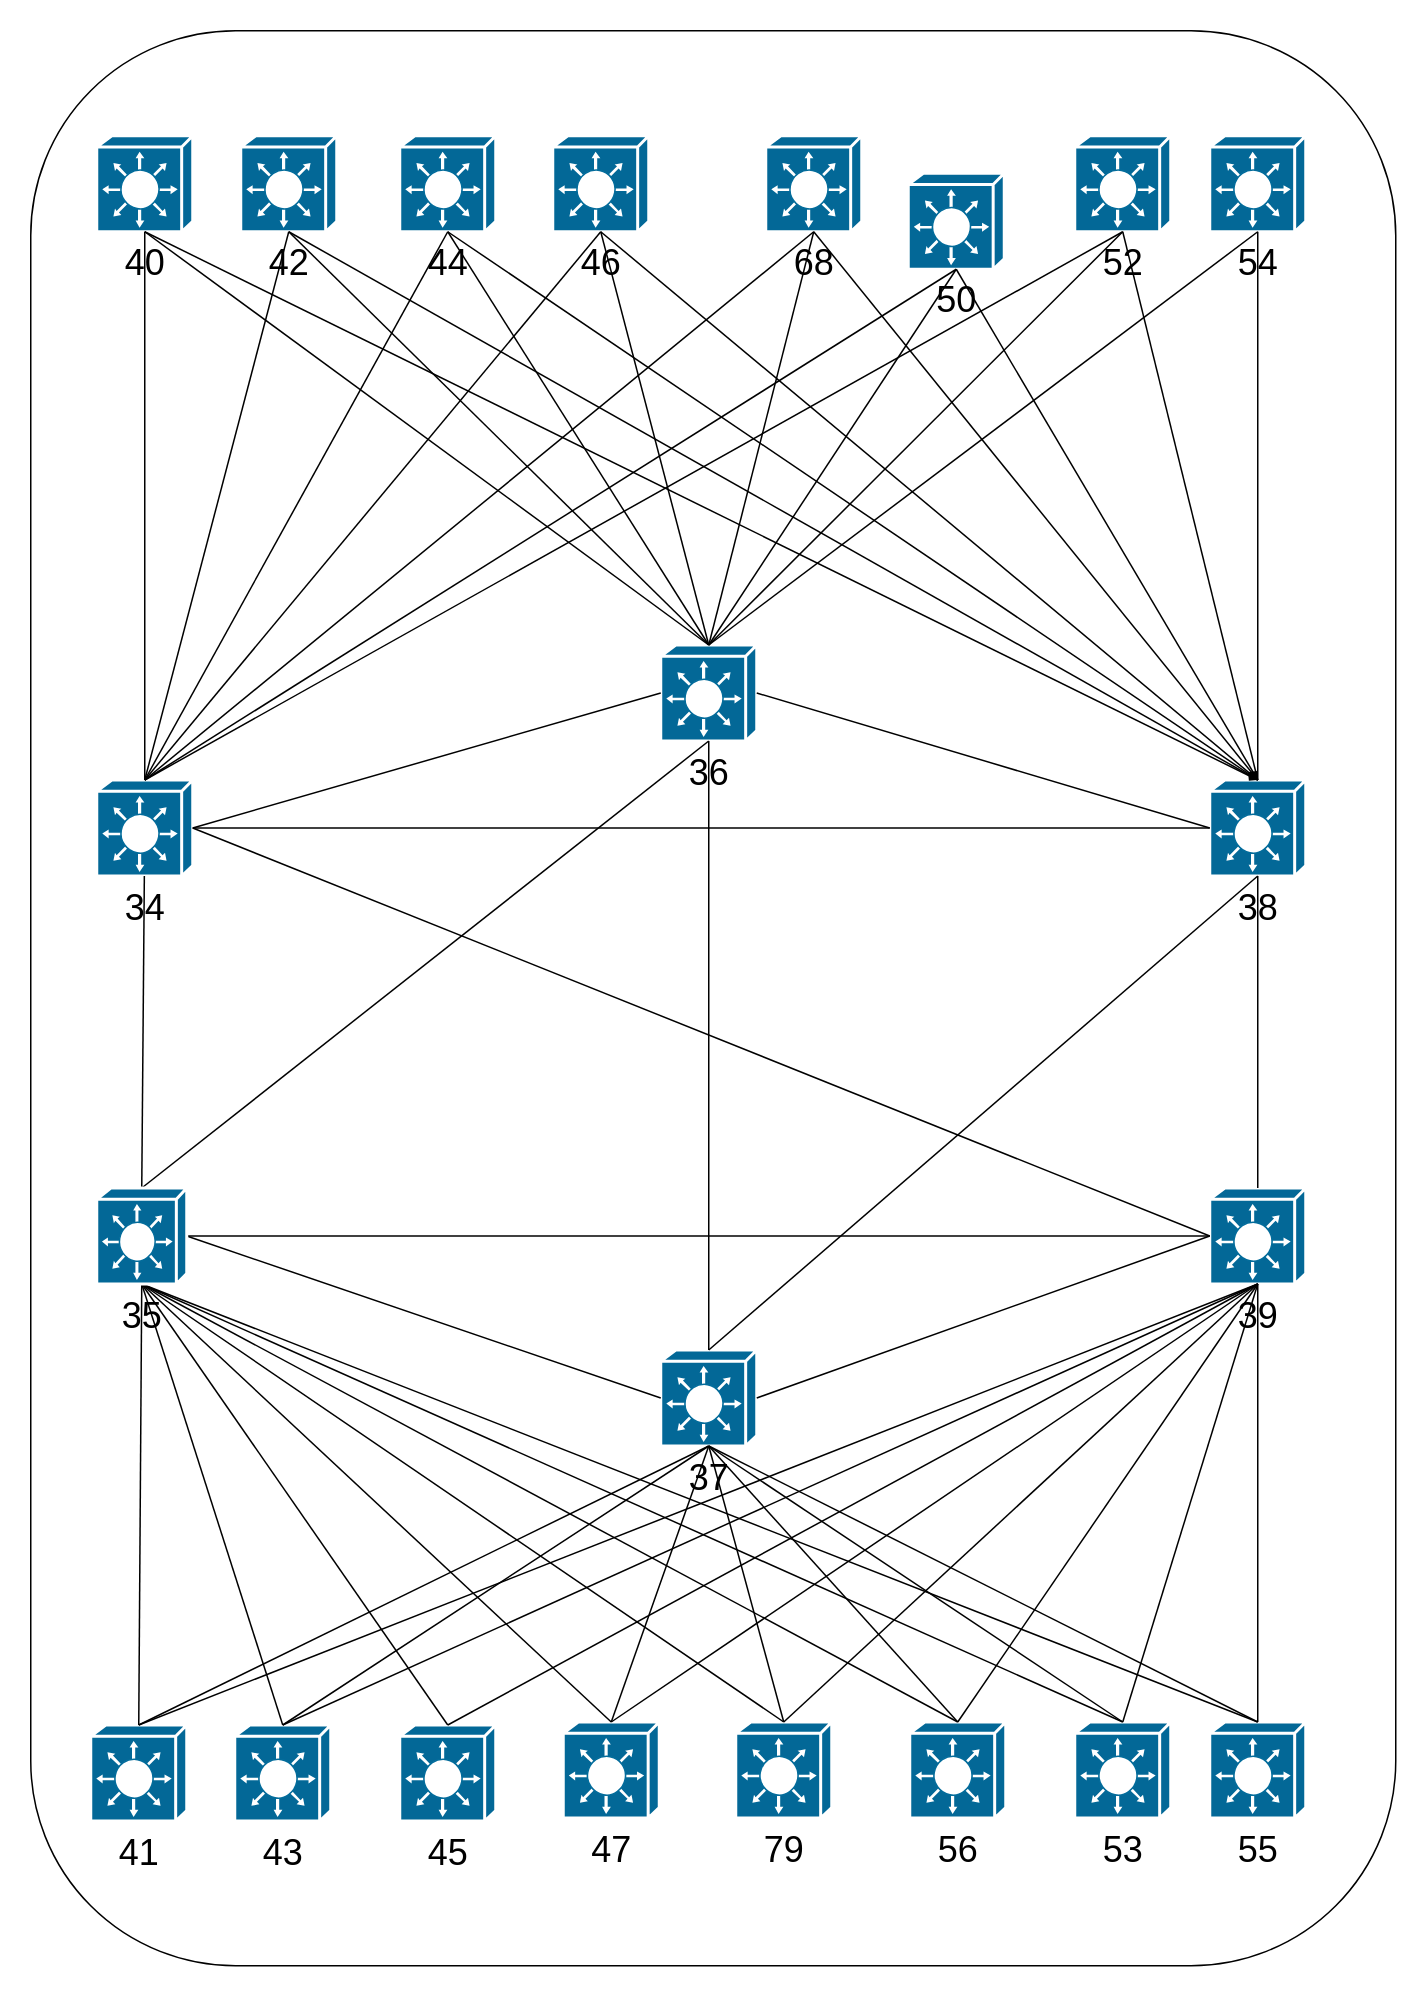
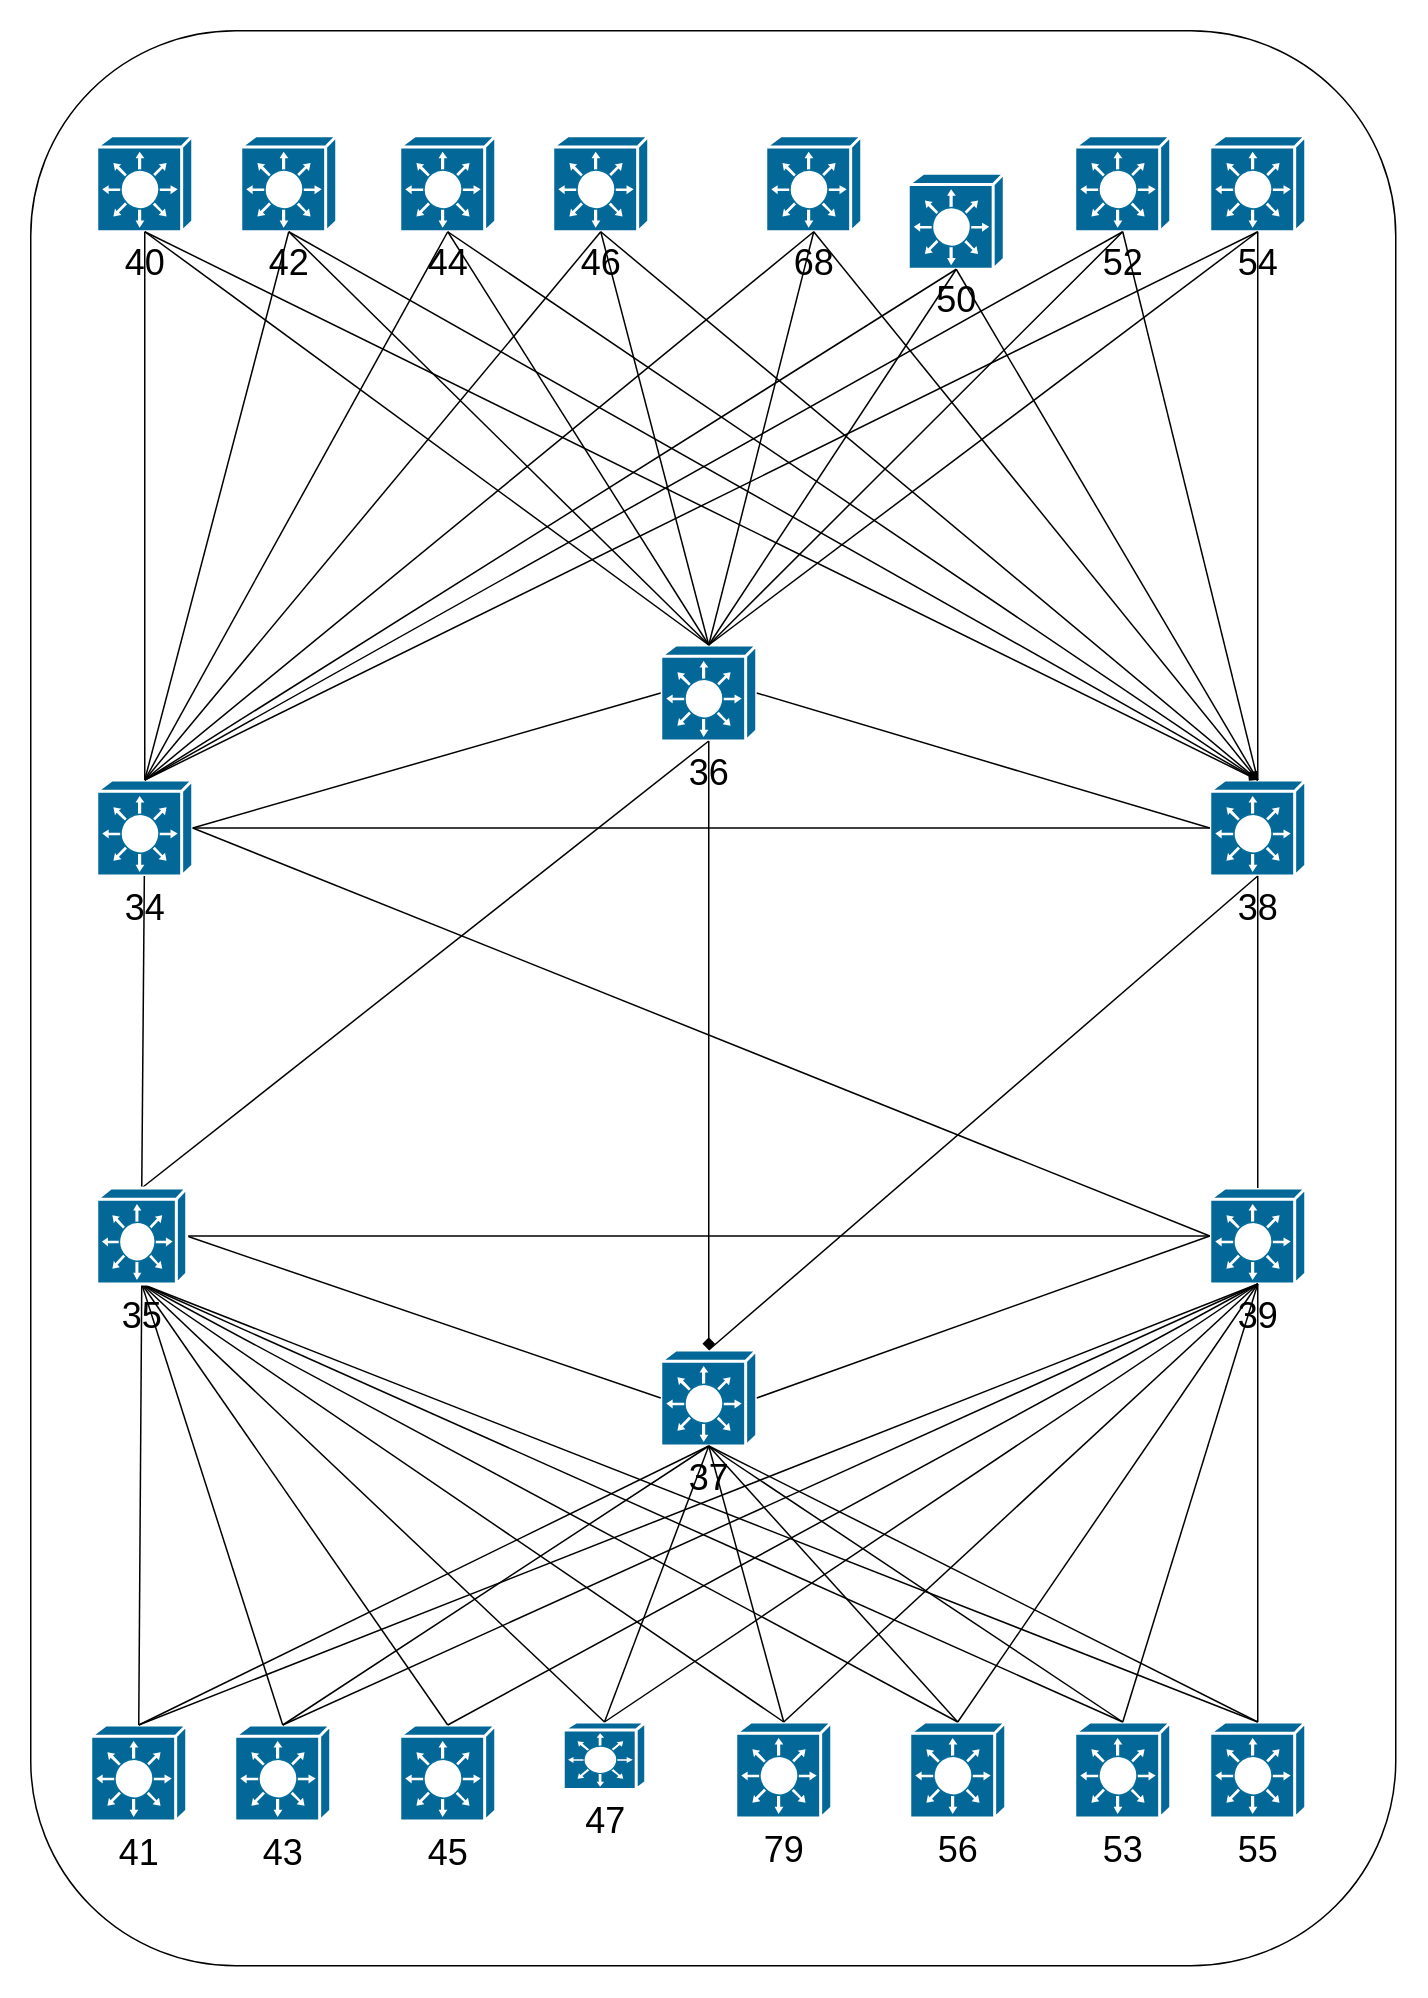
edge "54" -- "34": added
edge "36" -- "37": arrowhead none -> diamond
node "47": size 96x96 -> 83x68
